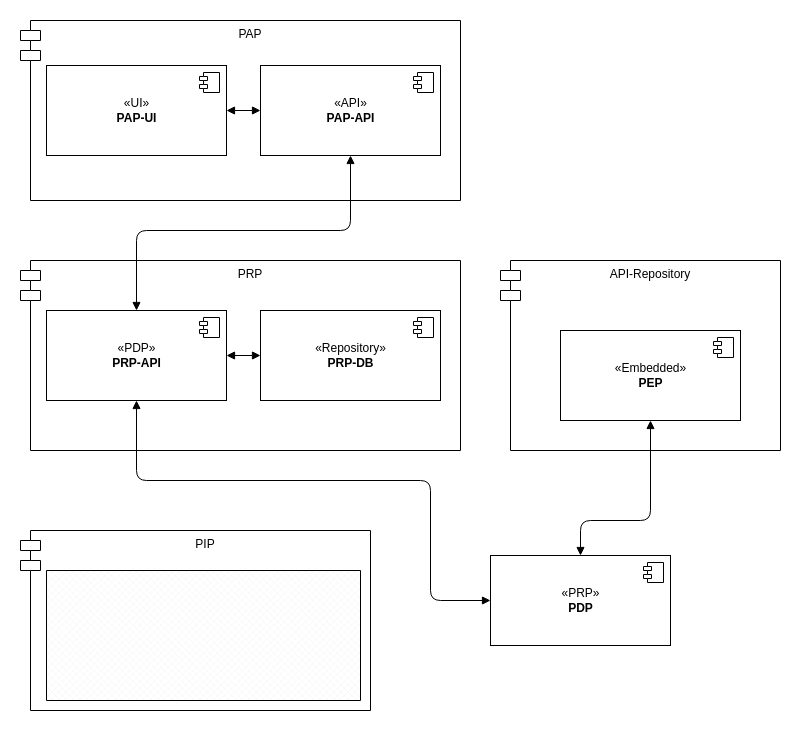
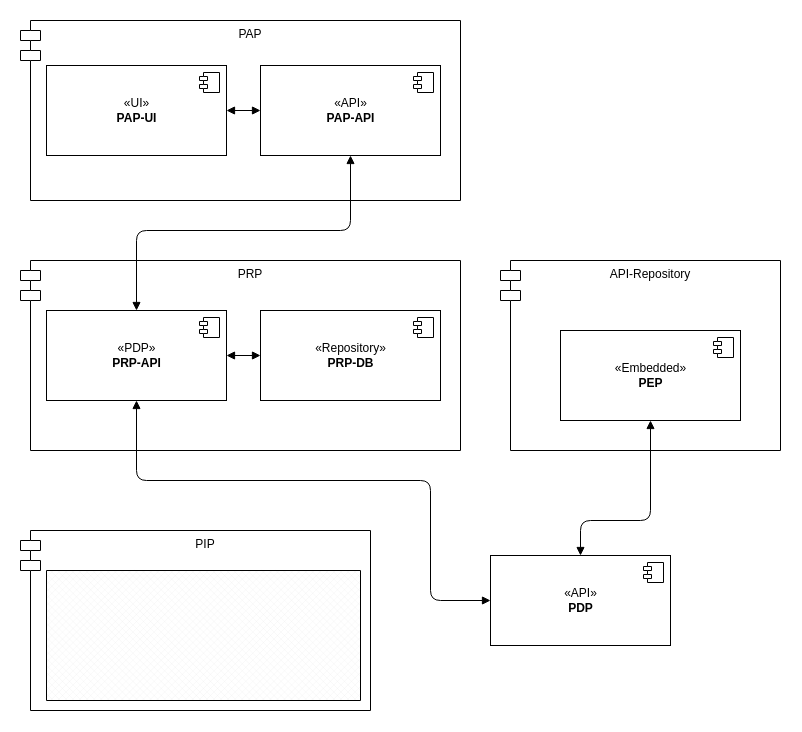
node "«PRP» PDP": label "«PRP» PDP" -> "«API» PDP"
